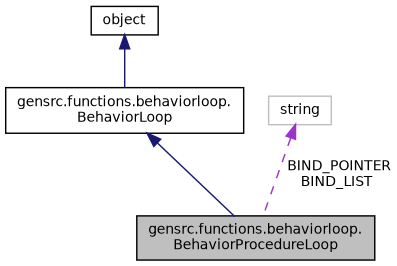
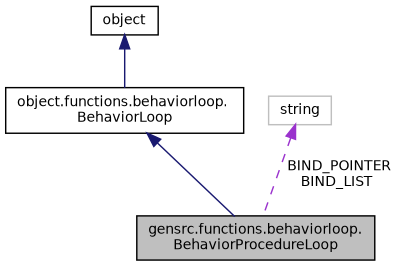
node "gensrc.functions.behaviorloop. BehaviorLoop": label "gensrc.functions.behaviorloop. BehaviorLoop" -> "object.functions.behaviorloop. BehaviorLoop"
